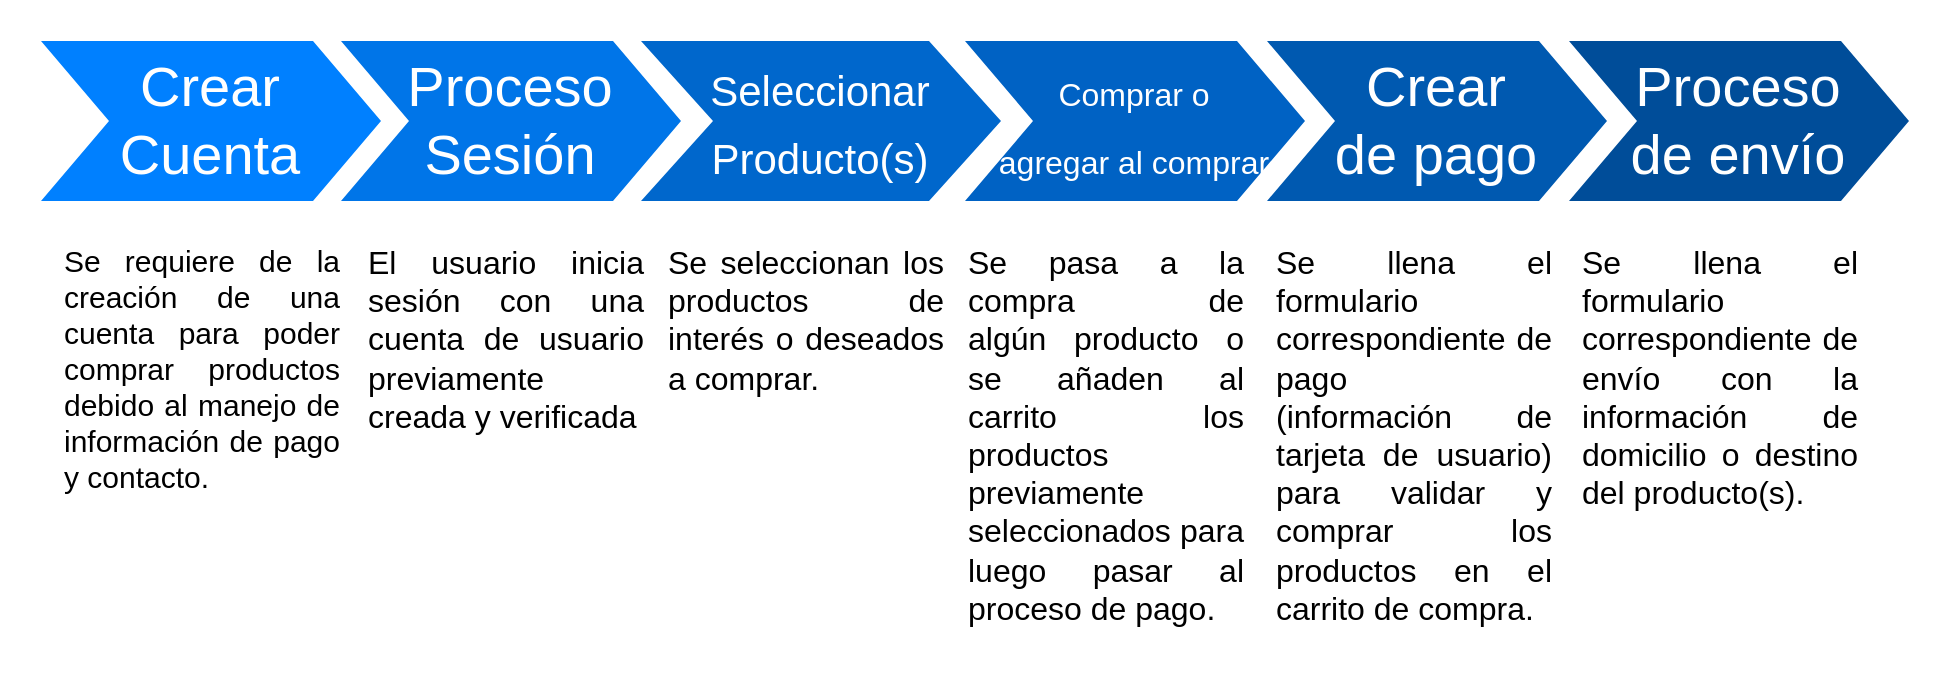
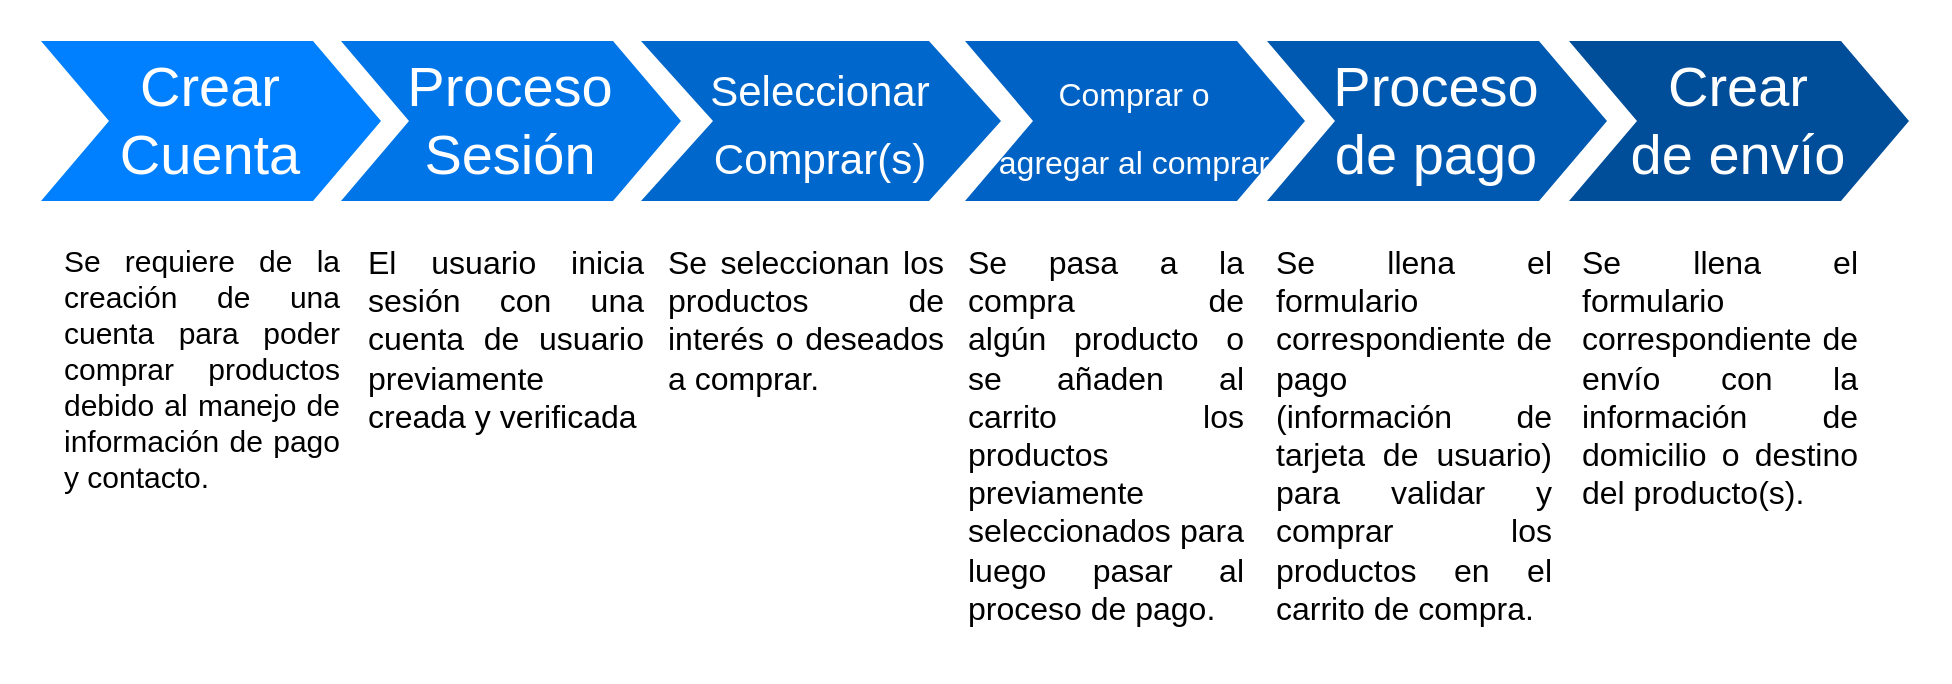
node "Seleccionar Producto(s)": label "Seleccionar Producto(s)" -> "Seleccionar Comprar(s)"
node "Crear de pago": label "Crear de pago" -> "Proceso de pago"
node "Proceso de envío": label "Proceso de envío" -> "Crear de envío"
